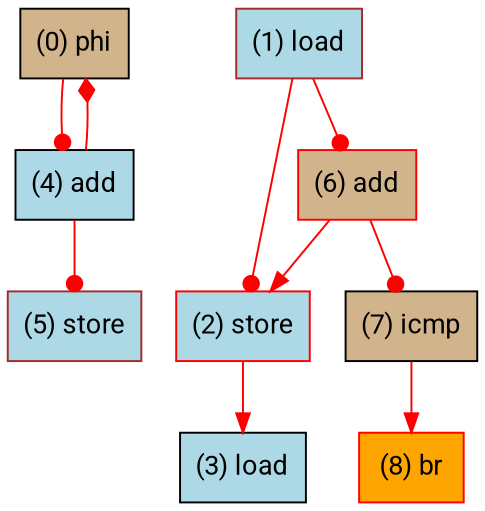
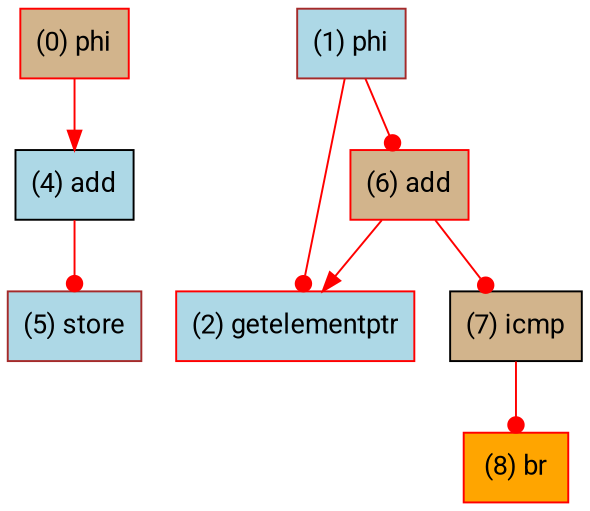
node "(0) phi": color black -> red
node "(1) load": label "(1) load" -> "(1) phi"
edge "(0) phi" -> "(4) add": arrowhead dot -> normal
edge "(4) add" -> "(0) phi": removed
node "(2) store": label "(2) store" -> "(2) getelementptr"
edge "(7) icmp" -> "(8) br": arrowhead normal -> dot
node "(3) load": removed
